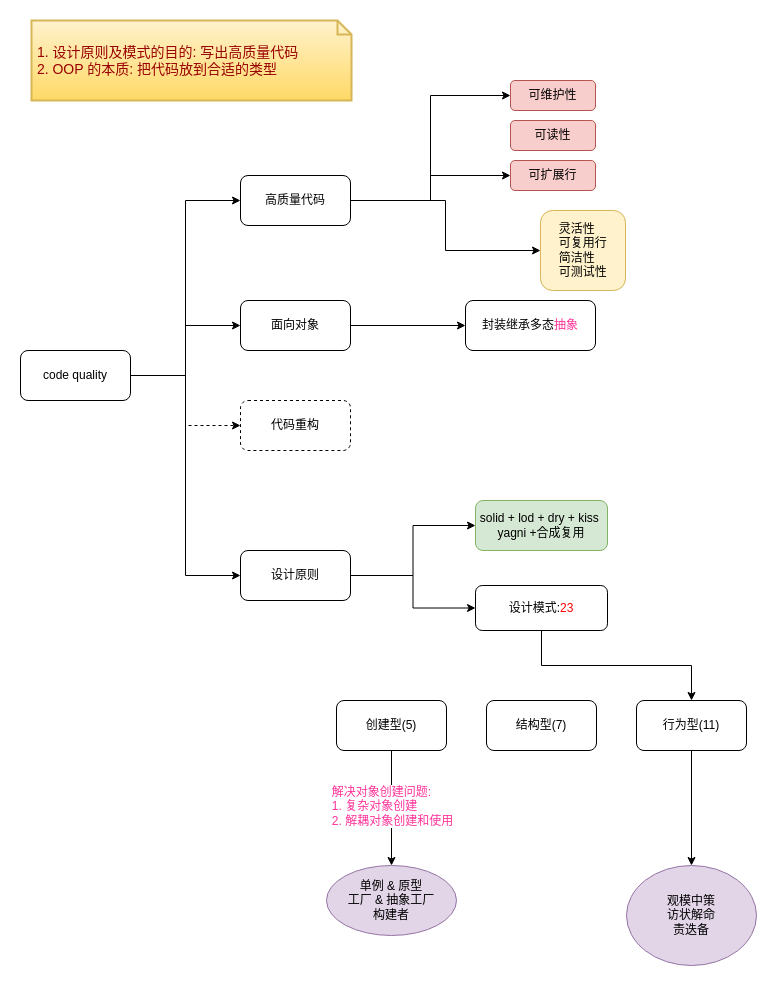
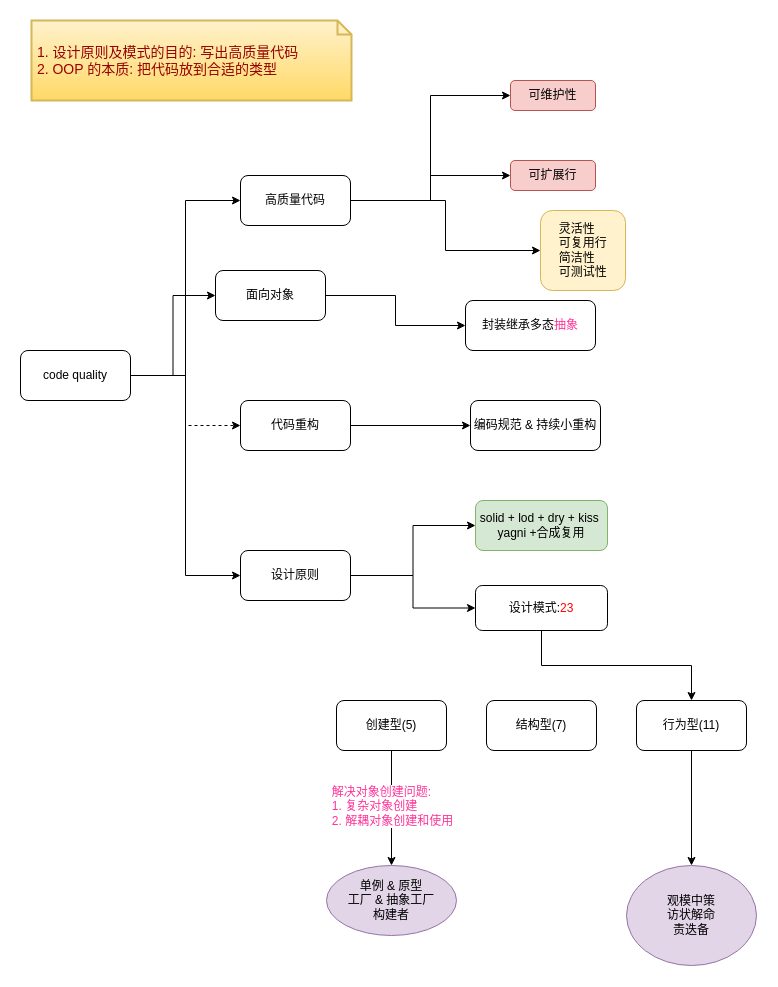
node "可读性": removed
node "面向对象": moved (296, 326) -> (271, 296)
node "代码重构": style dashed -> solid
edge "代码重构" -> "编码规范 & 持续小重构": added
node "编码规范 & 持续小重构": added
